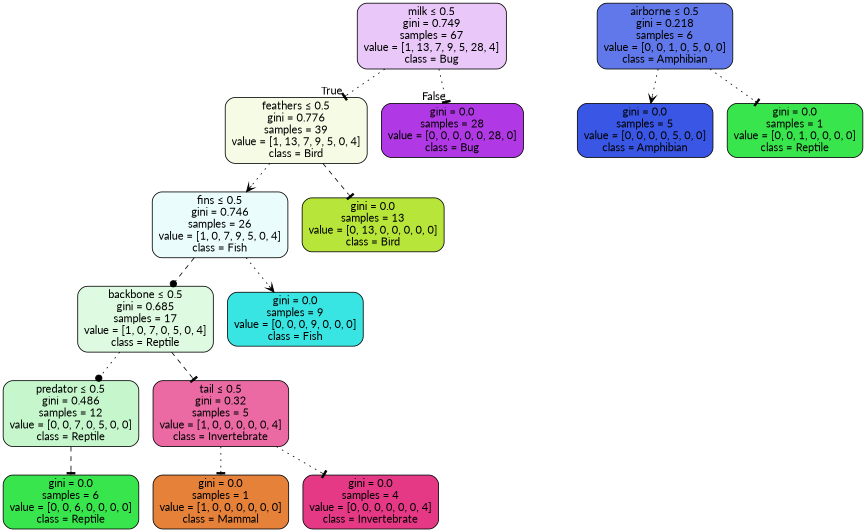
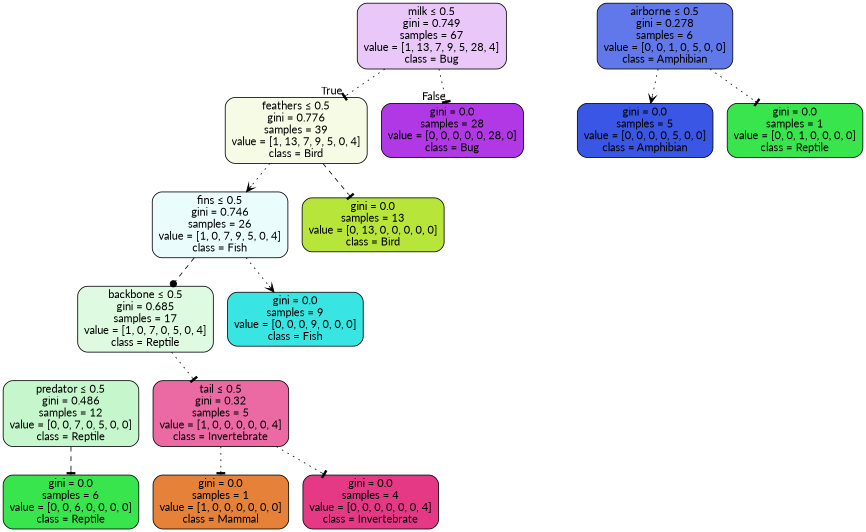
node "airborne ≤ 0.5": text "gini = 0.218" -> "gini = 0.278"
edge "backbone ≤ 0.5" -> "predator ≤ 0.5": removed
edge "backbone ≤ 0.5" -> "tail ≤ 0.5": style dashed -> dotted
